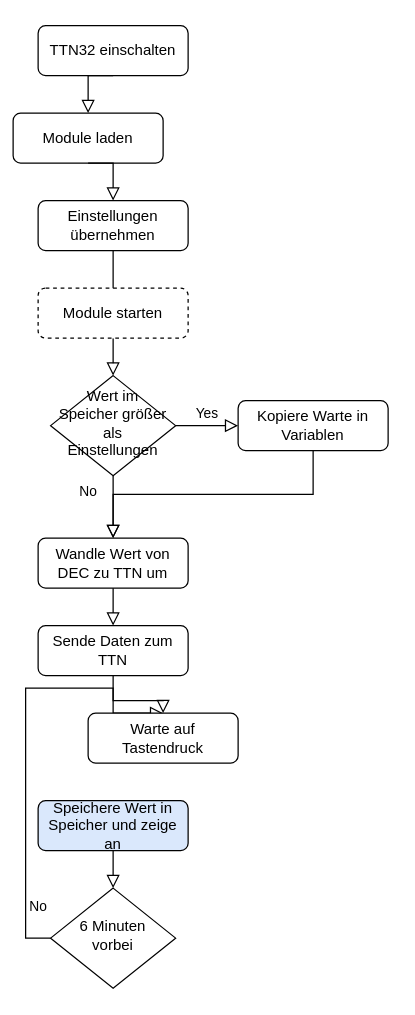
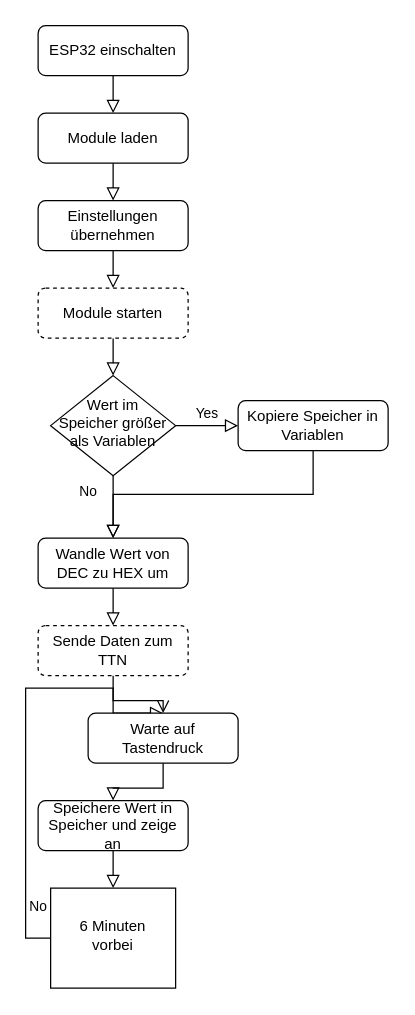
node "TTN32 einschalten": label "TTN32 einschalten" -> "ESP32 einschalten"
node "Module laden": moved (88, 138) -> (113, 138)
edge "Einstellungen übernehmen" -- "Module starten": arrowhead none -> block
node "Wert im Speicher größer als Einstellungen": label "Wert im Speicher größer als Einstellungen" -> "Wert im Speicher größer als Variablen"
node "Kopiere Warte in Variablen": label "Kopiere Warte in Variablen" -> "Kopiere Speicher in Variablen"
node "Wandle Wert von DEC zu TTN um": label "Wandle Wert von DEC zu TTN um" -> "Wandle Wert von DEC zu HEX um"
node "Sende Daten zum TTN": style solid -> dashed
edge "Sende Daten zum TTN" -> "Warte auf Tastendruck": arrowhead block -> open
edge "Warte auf Tastendruck" -> "Speichere Wert in Speicher und zeige an": added
node "Speichere Wert in Speicher und zeige an": fillcolor #dae8fc -> #ffffff
node "6 Minuten vorbei": shape diamond -> rectangle
